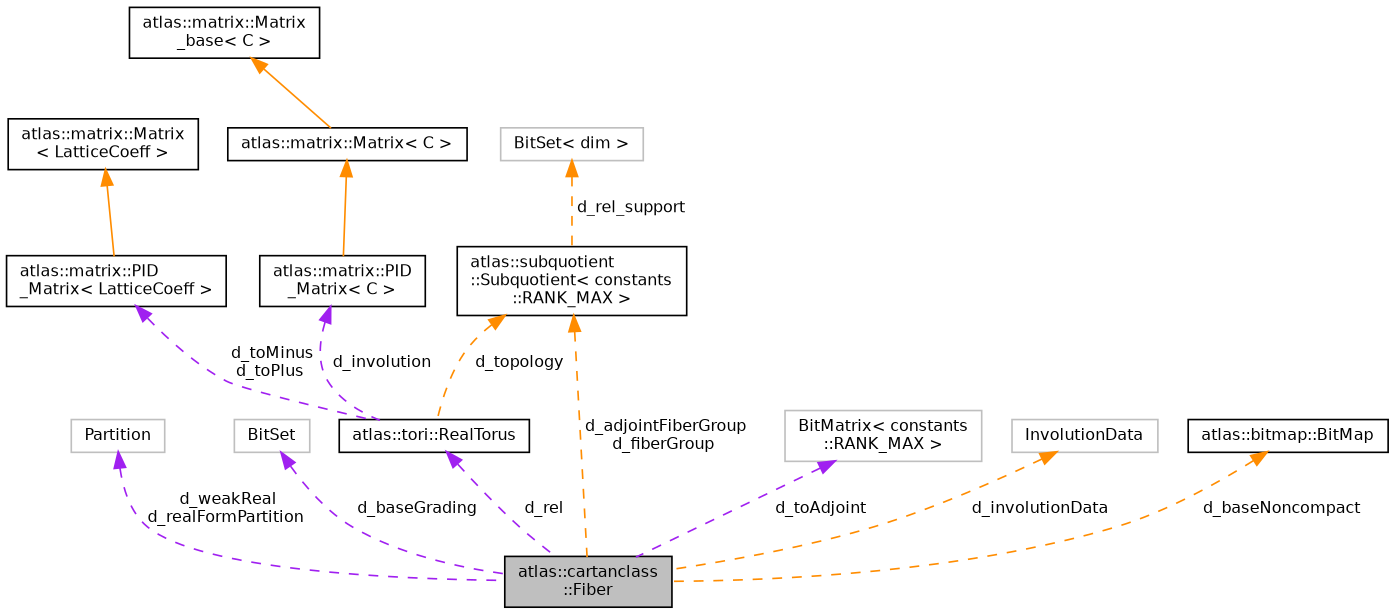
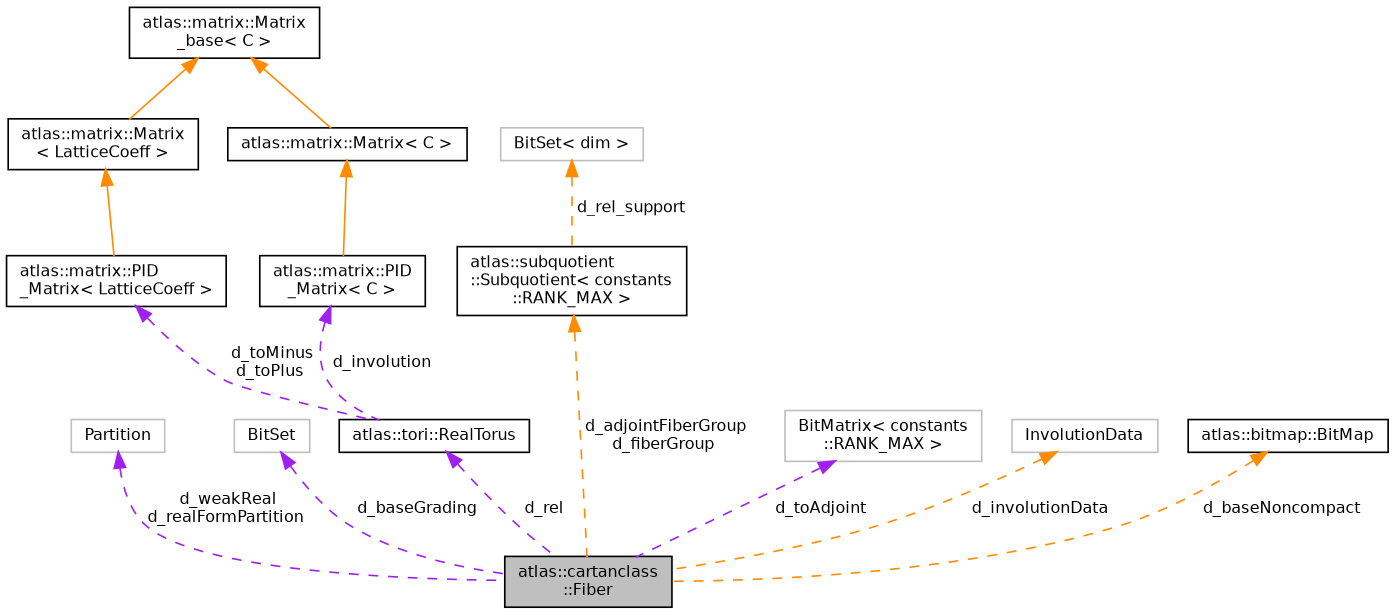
edge "atlas::matrix::Matrix < LatticeCoeff >" -> "atlas::matrix::Matrix _base< C >": added
edge "atlas::tori::RealTorus" -> "atlas::subquotient ::Subquotient< constants ::RANK_MAX >": removed, label "d_topology"
